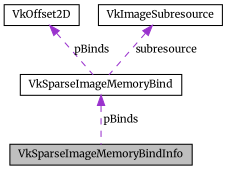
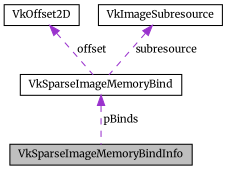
edge "VkSparseImageMemoryBind" -> "VkOffset2D": label " pBinds" -> " offset"
